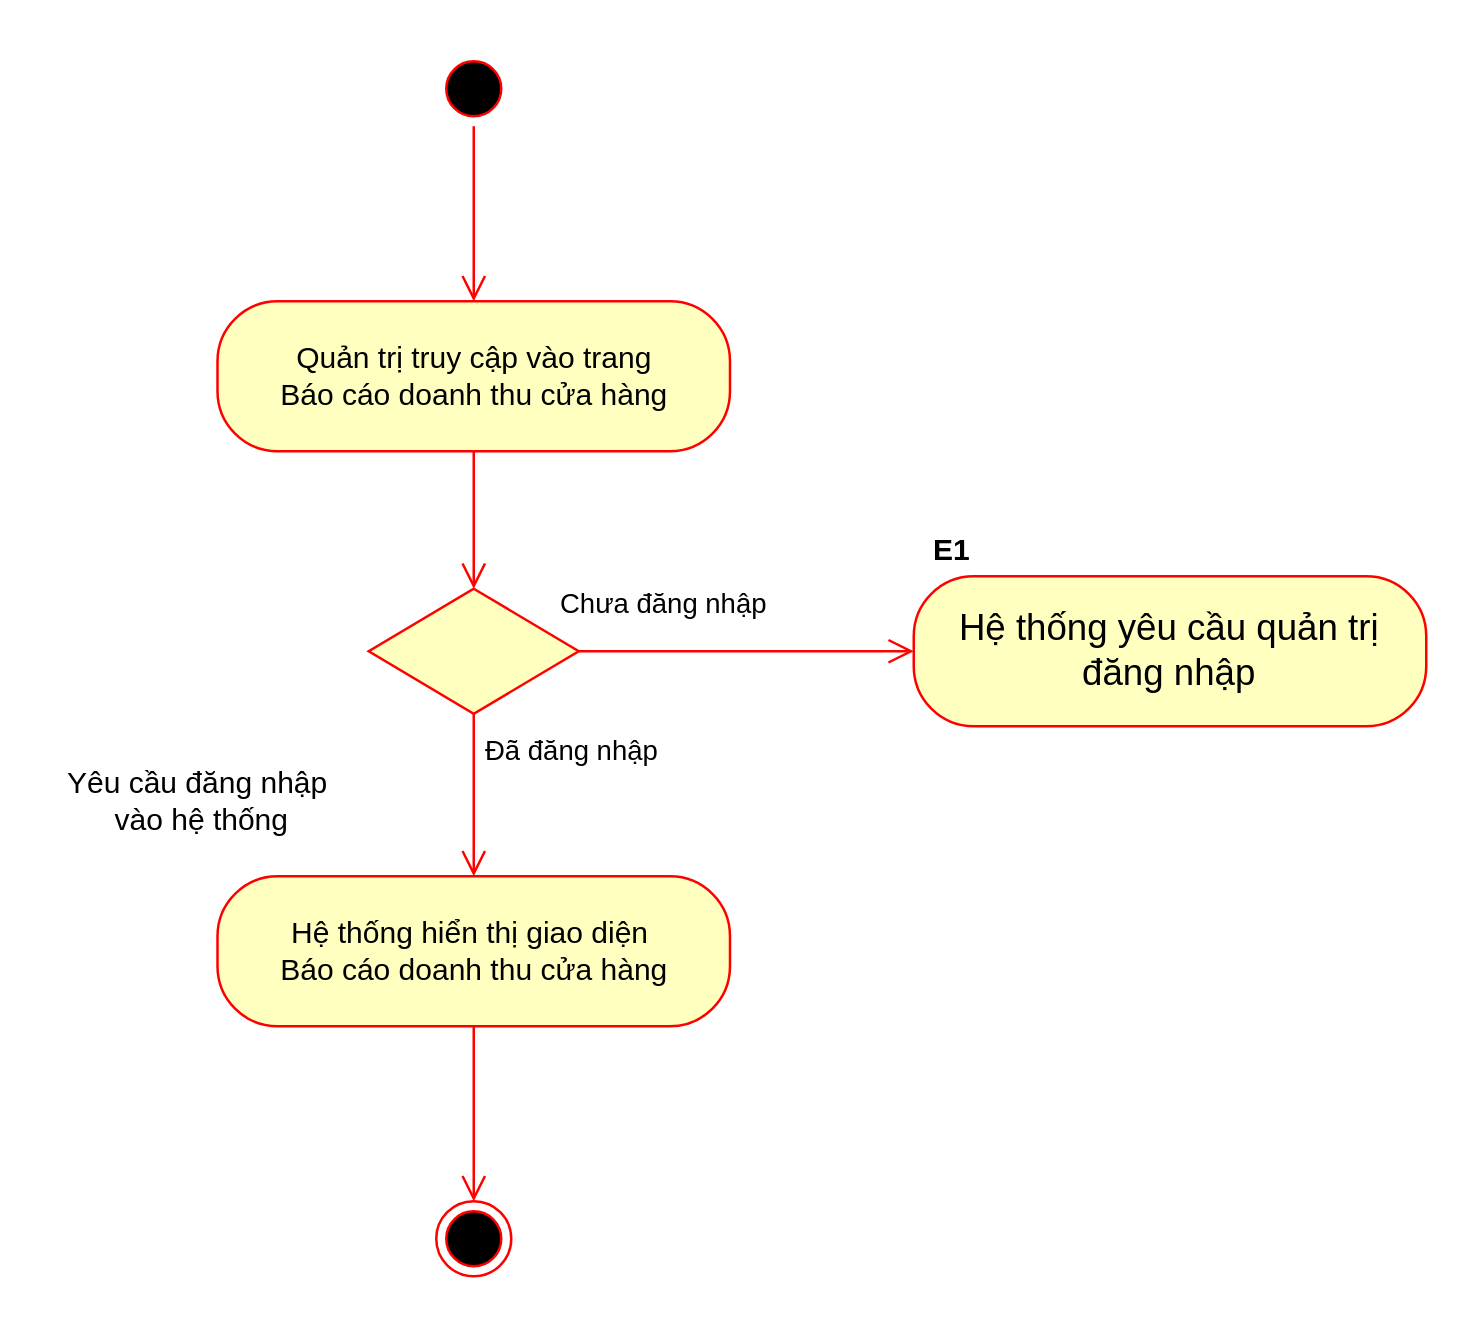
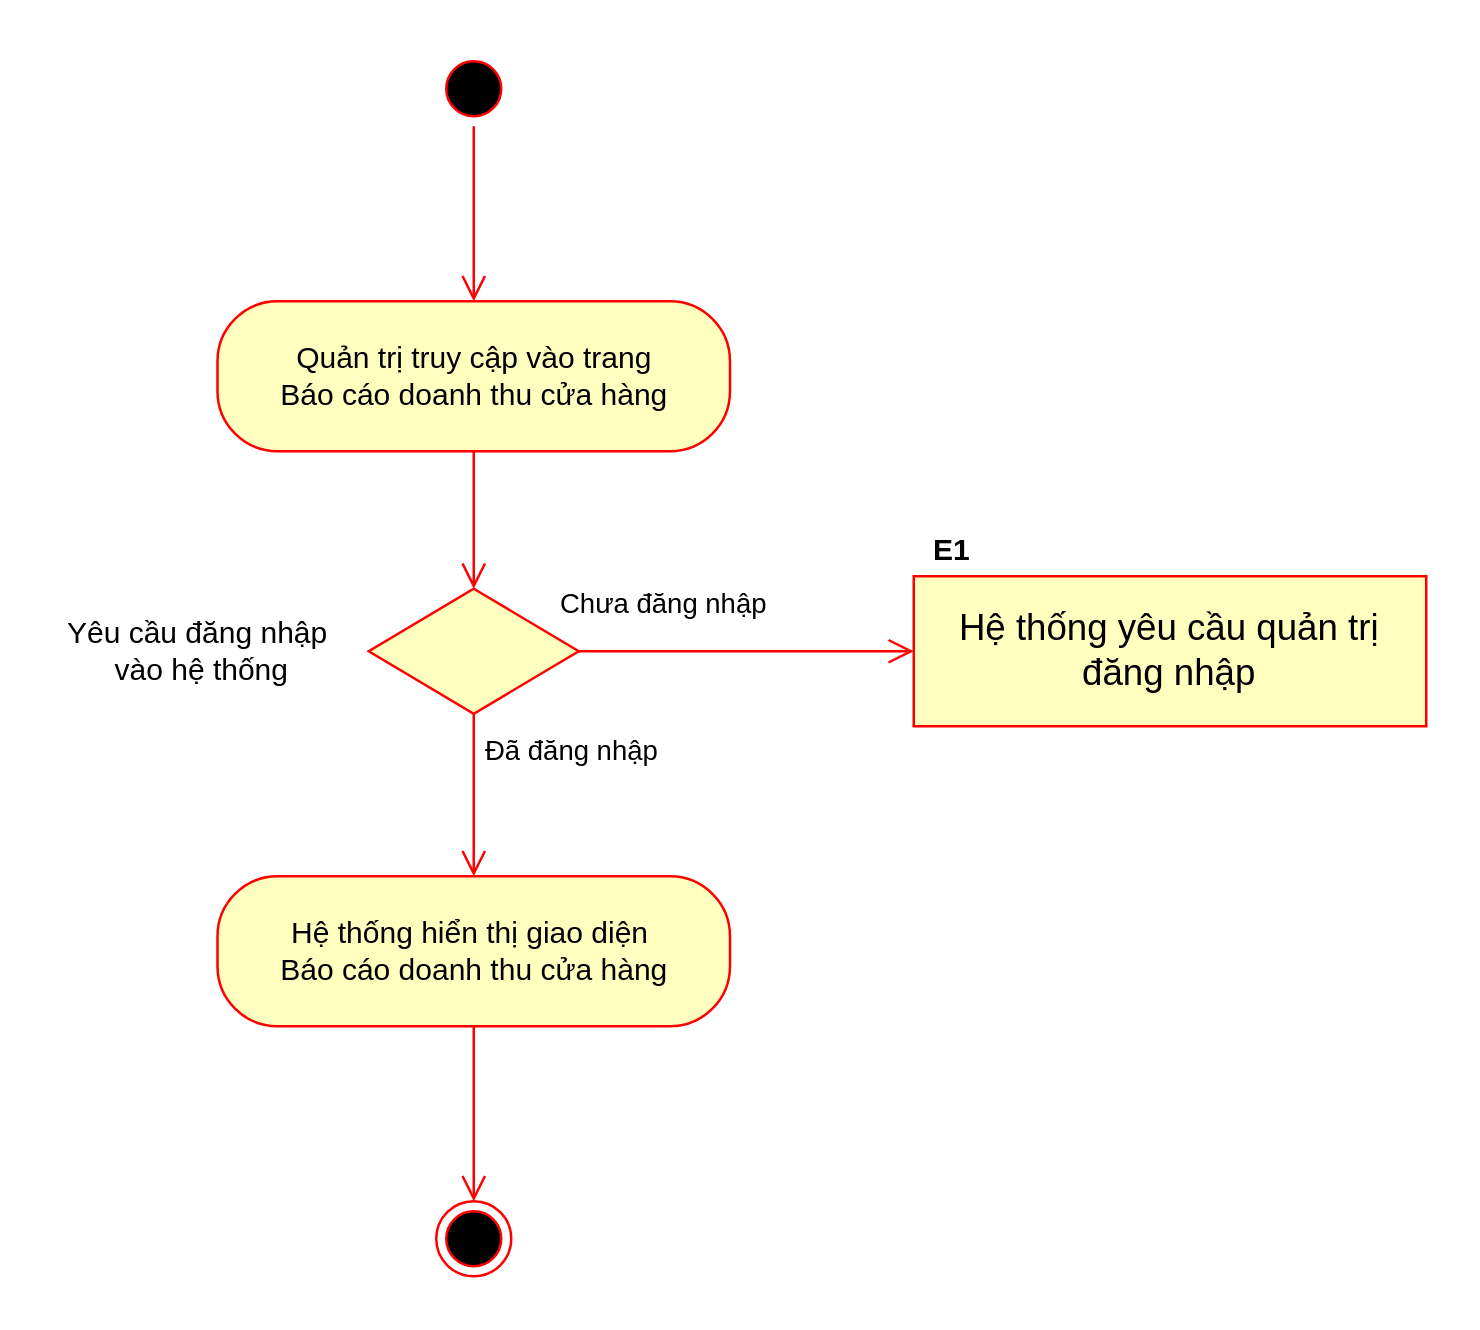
node "Hệ thống yêu cầu quản trị đăng nhập": shape rounded rectangle -> rectangle
node "Yêu cầu đăng nhập vào hệ thống": moved (201, 801) -> (201, 651)
